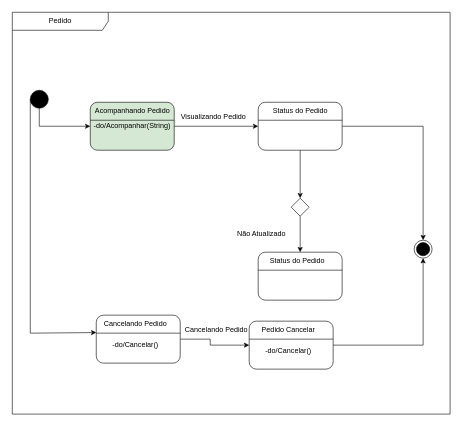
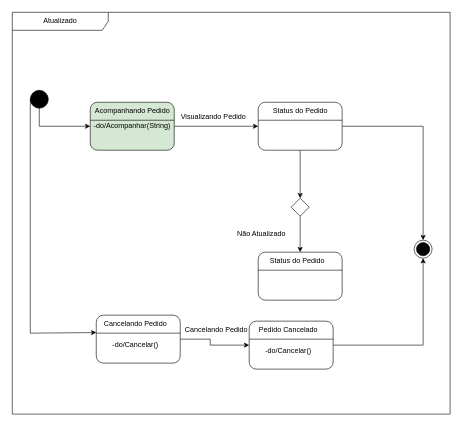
node "Pedido": label "Pedido" -> "Atualizado"
node "Pedido Cancelar": label "Pedido Cancelar" -> "Pedido Cancelado"
